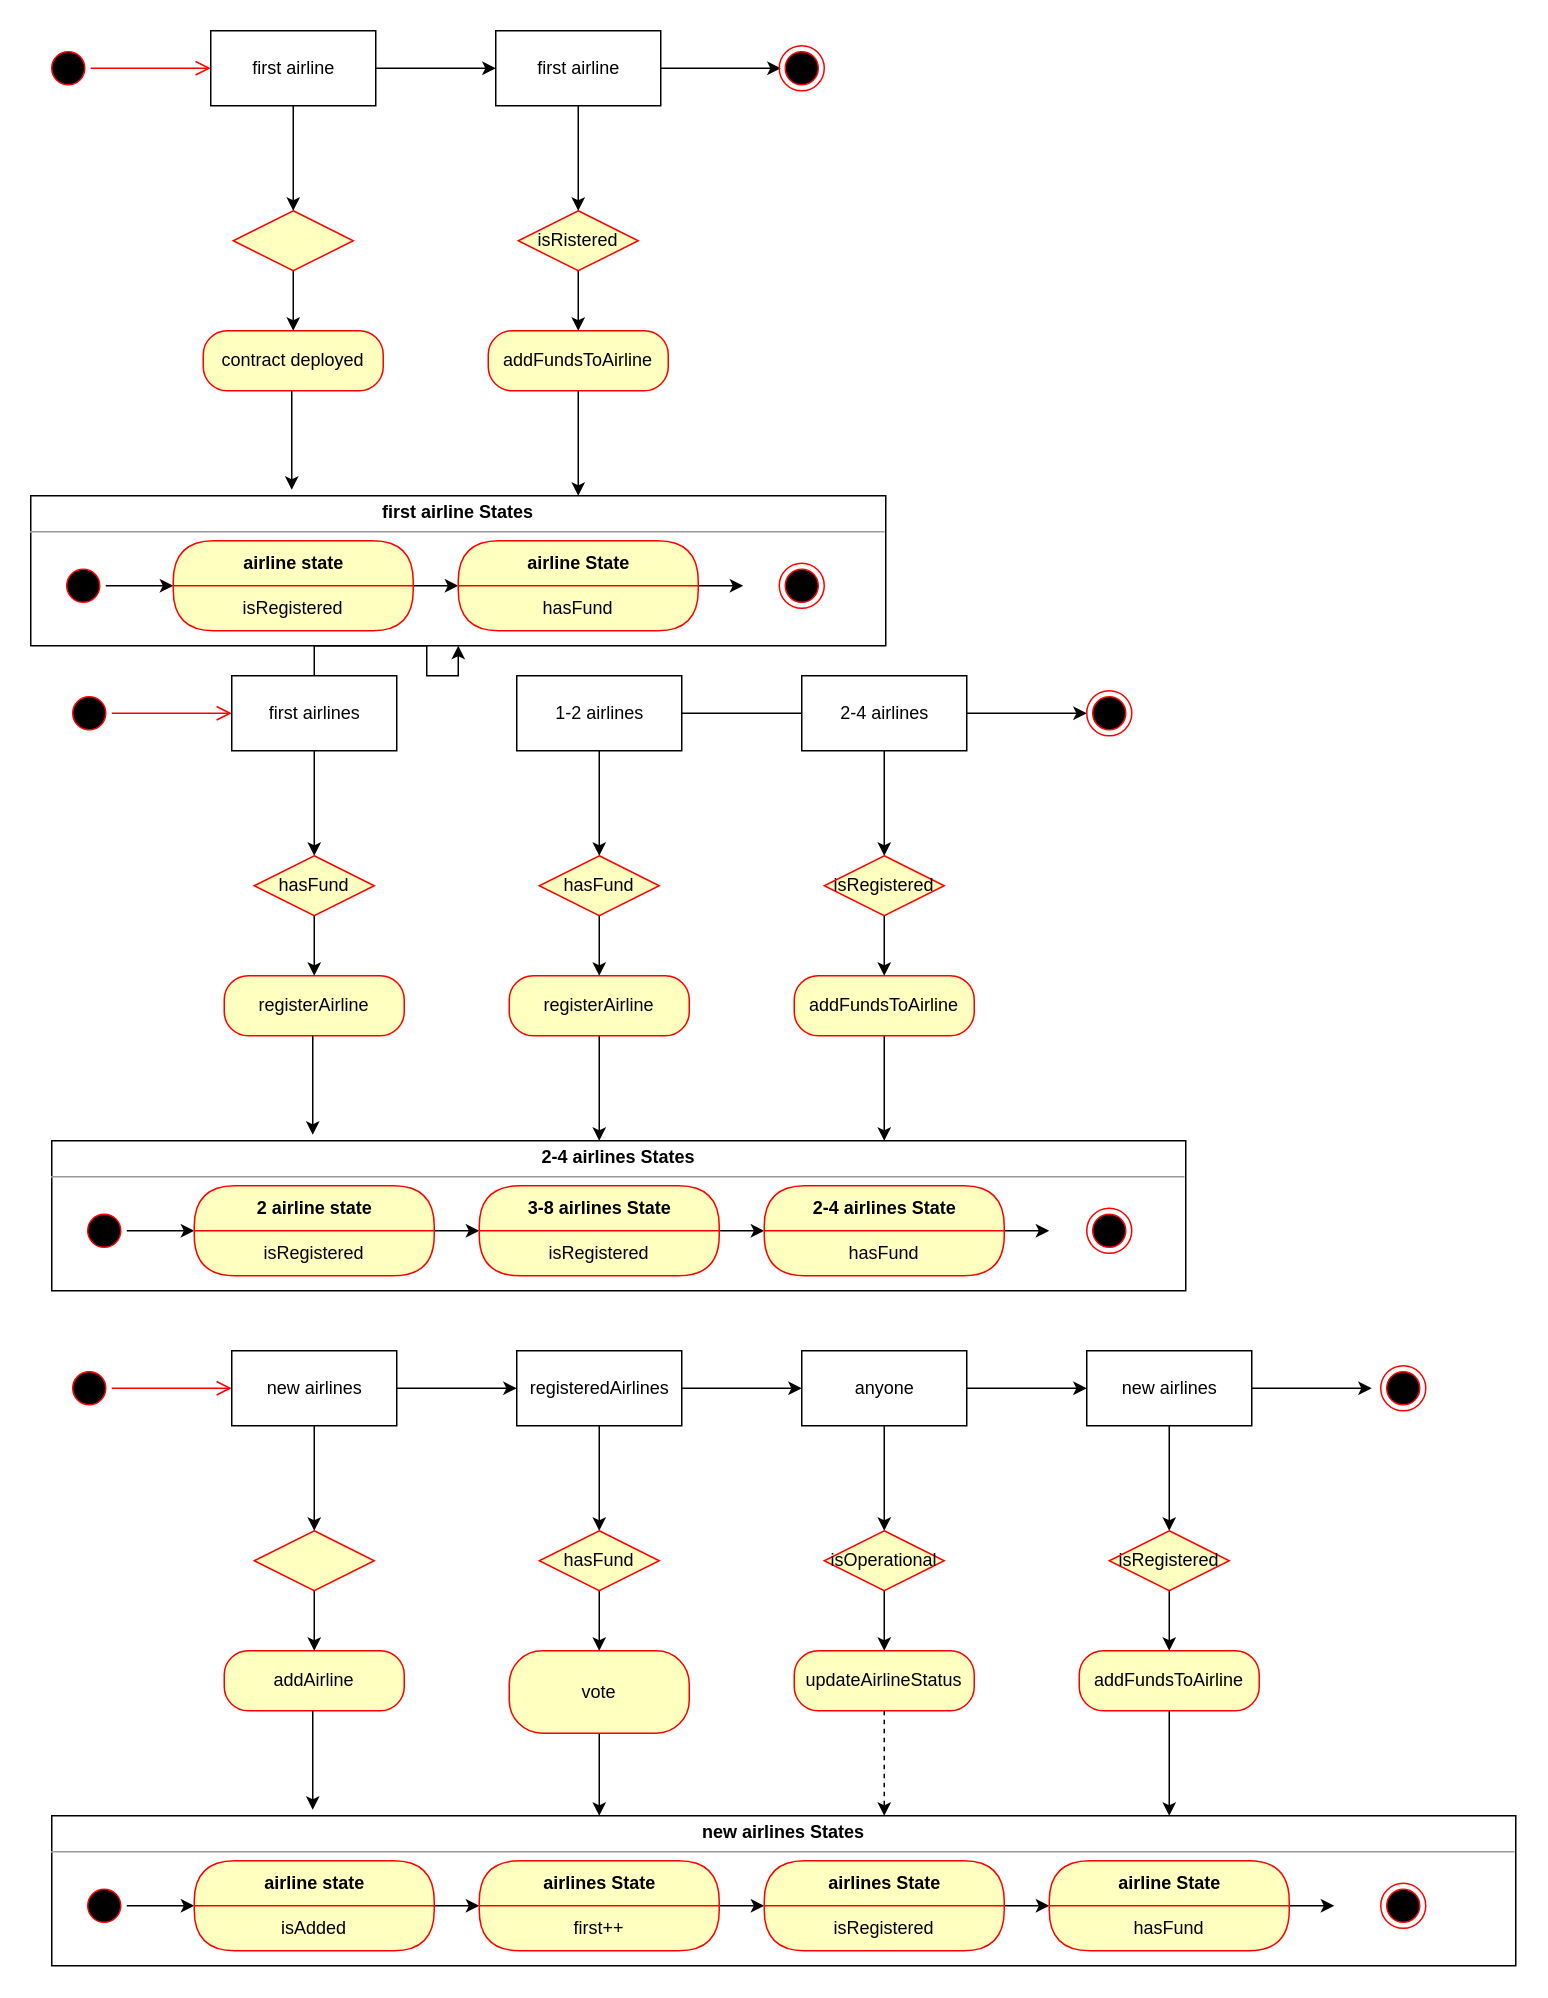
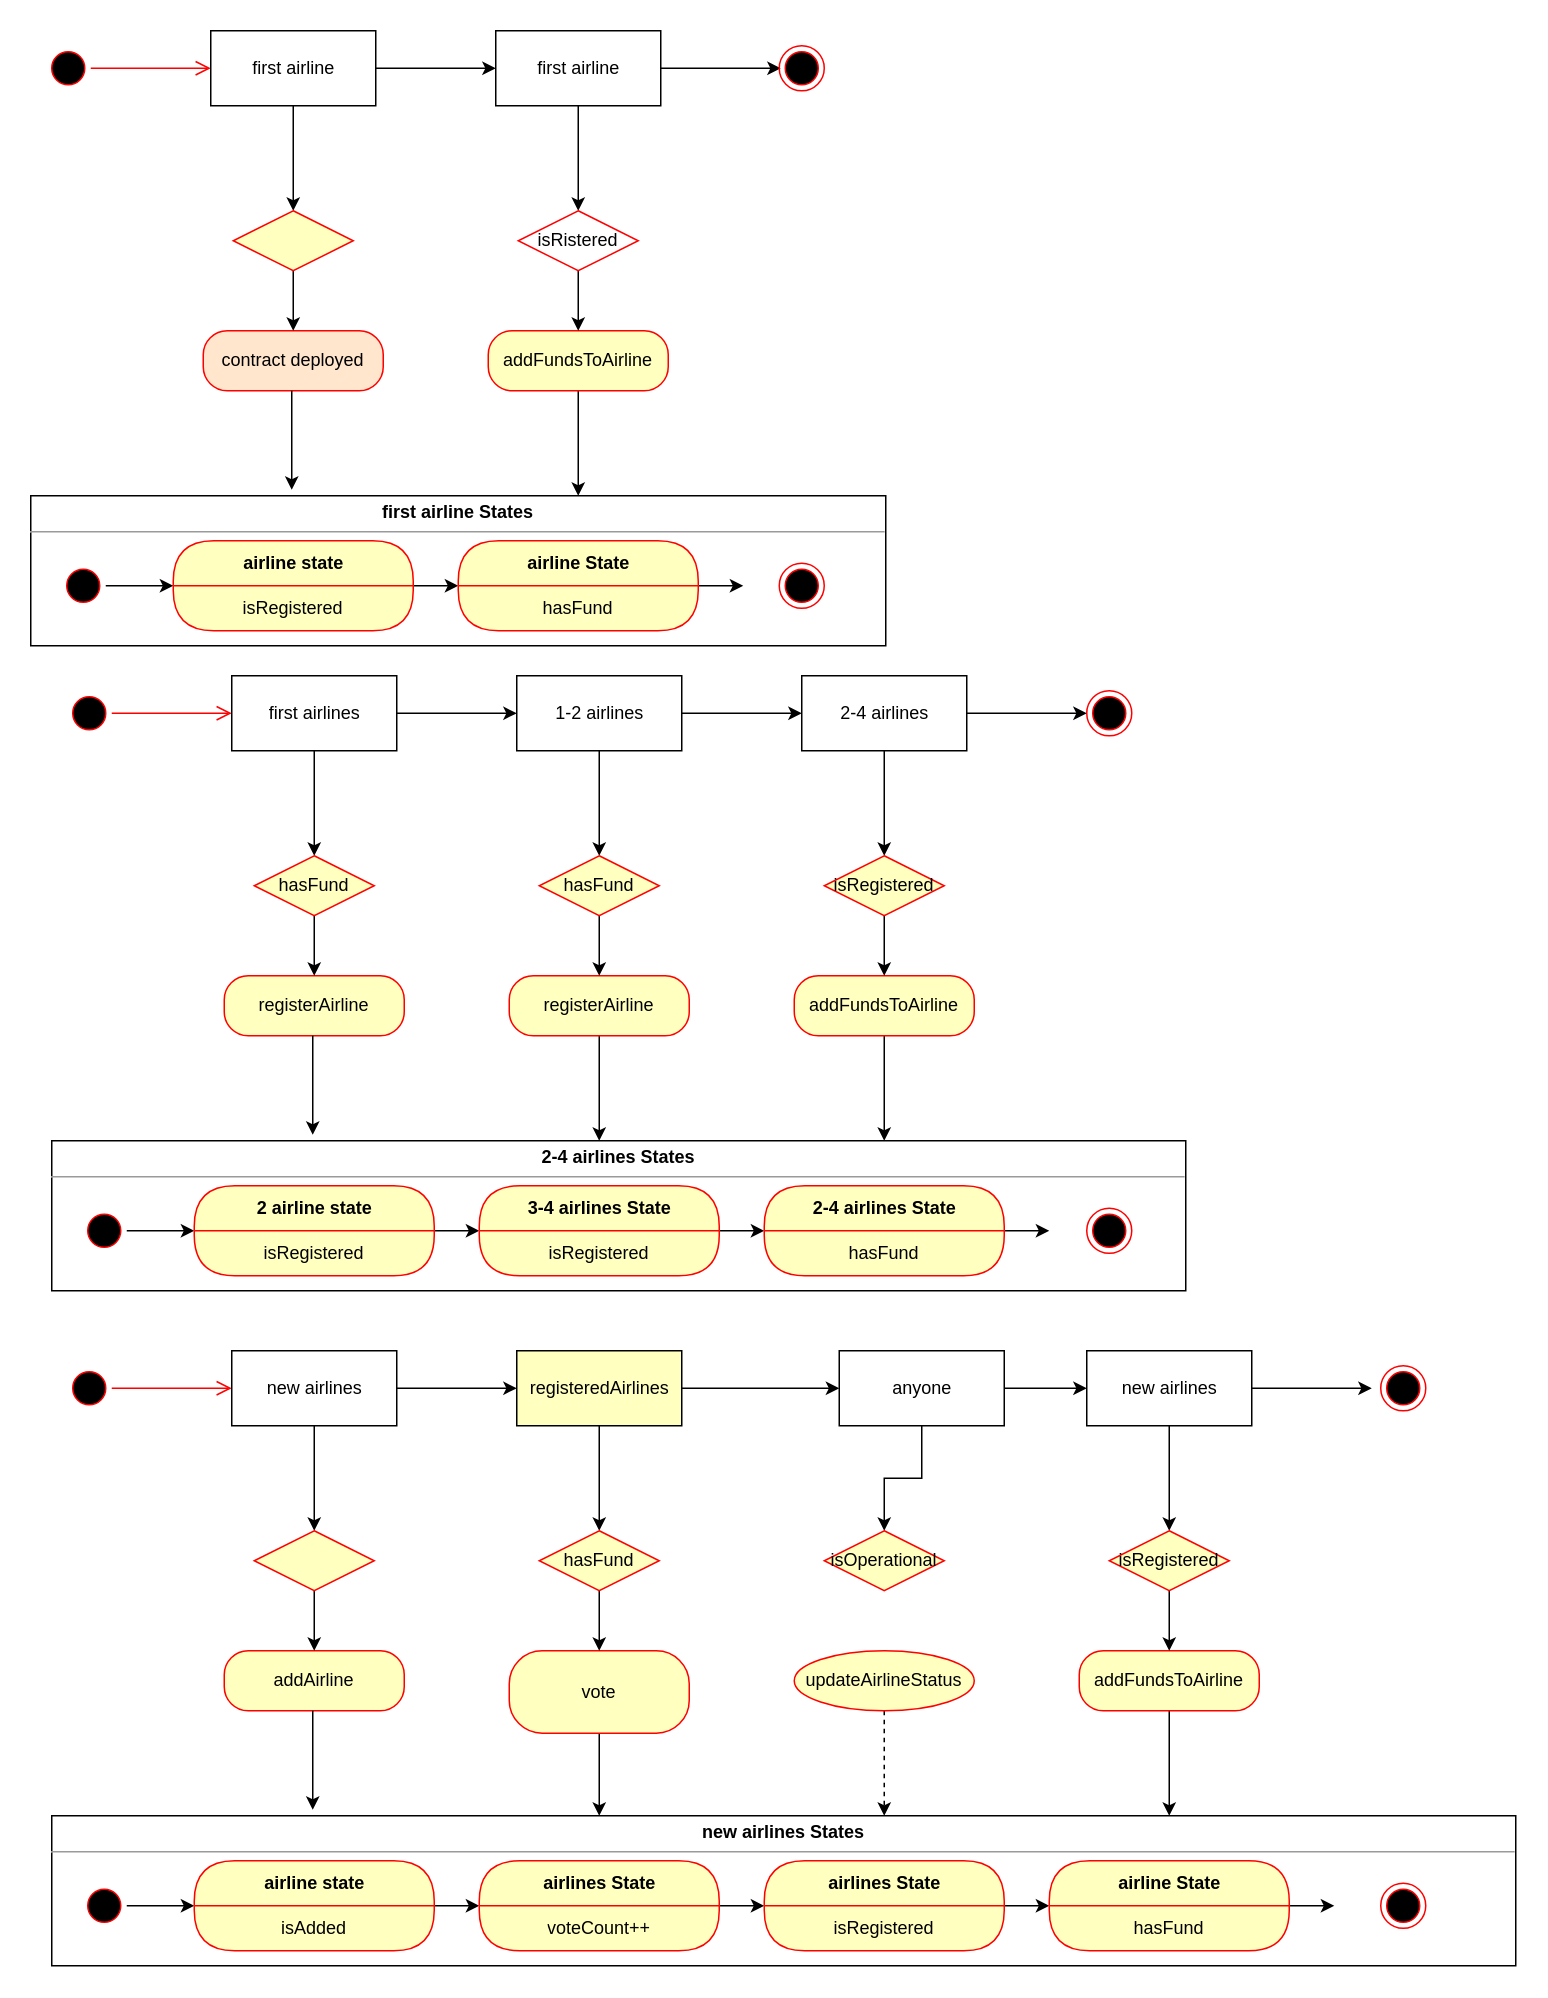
node "isRistered": fillcolor #ffffc0 -> #ffffff
node "contract deployed": fillcolor #ffffc0 -> #ffe6cc
edge "first airlines" -> "first airline States": now "first airlines" -> "1-2 airlines"
edge "1-2 airlines" -- "2-4 airlines": arrowhead none -> classic
node "3-8 airlines State": label "3-8 airlines State" -> "3-4 airlines State"
node "registeredAirlines": fillcolor #ffffff -> #ffffc0
node "anyone": moved (884, 1388) -> (922, 1388)
edge "isOperational" -> "updateAirlineStatus": removed
node "updateAirlineStatus": shape rounded rectangle -> ellipse
node "first++": label "first++" -> "voteCount++"
